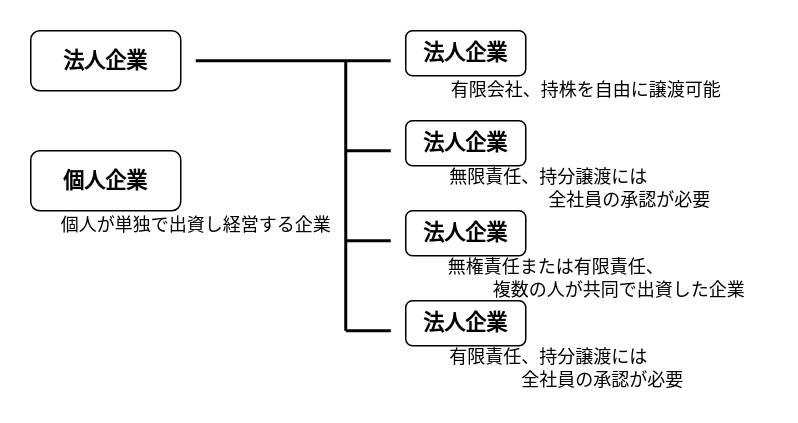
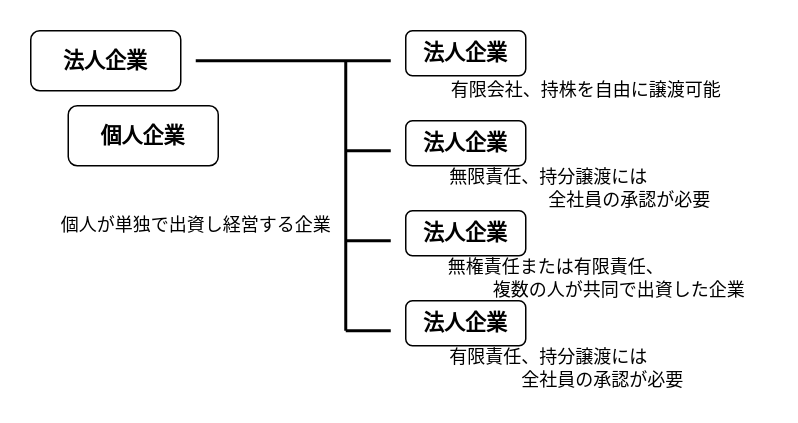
node "個人企業": moved (106, 181) -> (143, 136)
